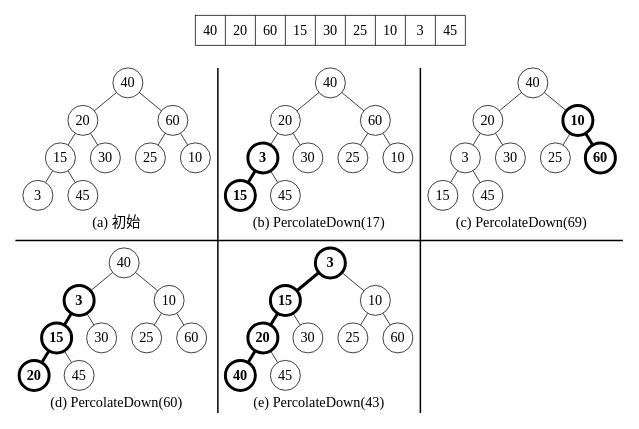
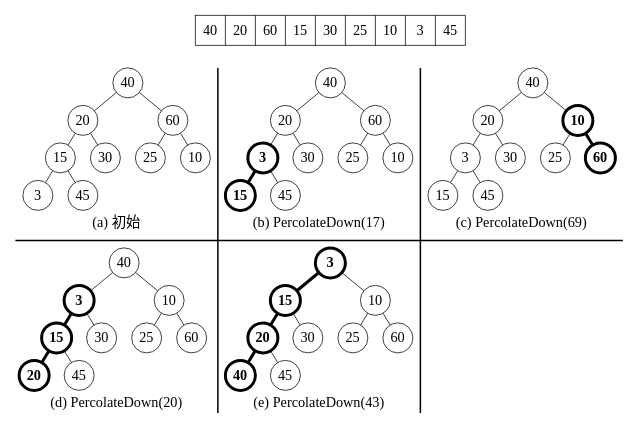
node "(d) PercolateDown(60)": label "(d) PercolateDown(60)" -> "(d) PercolateDown(20)"
